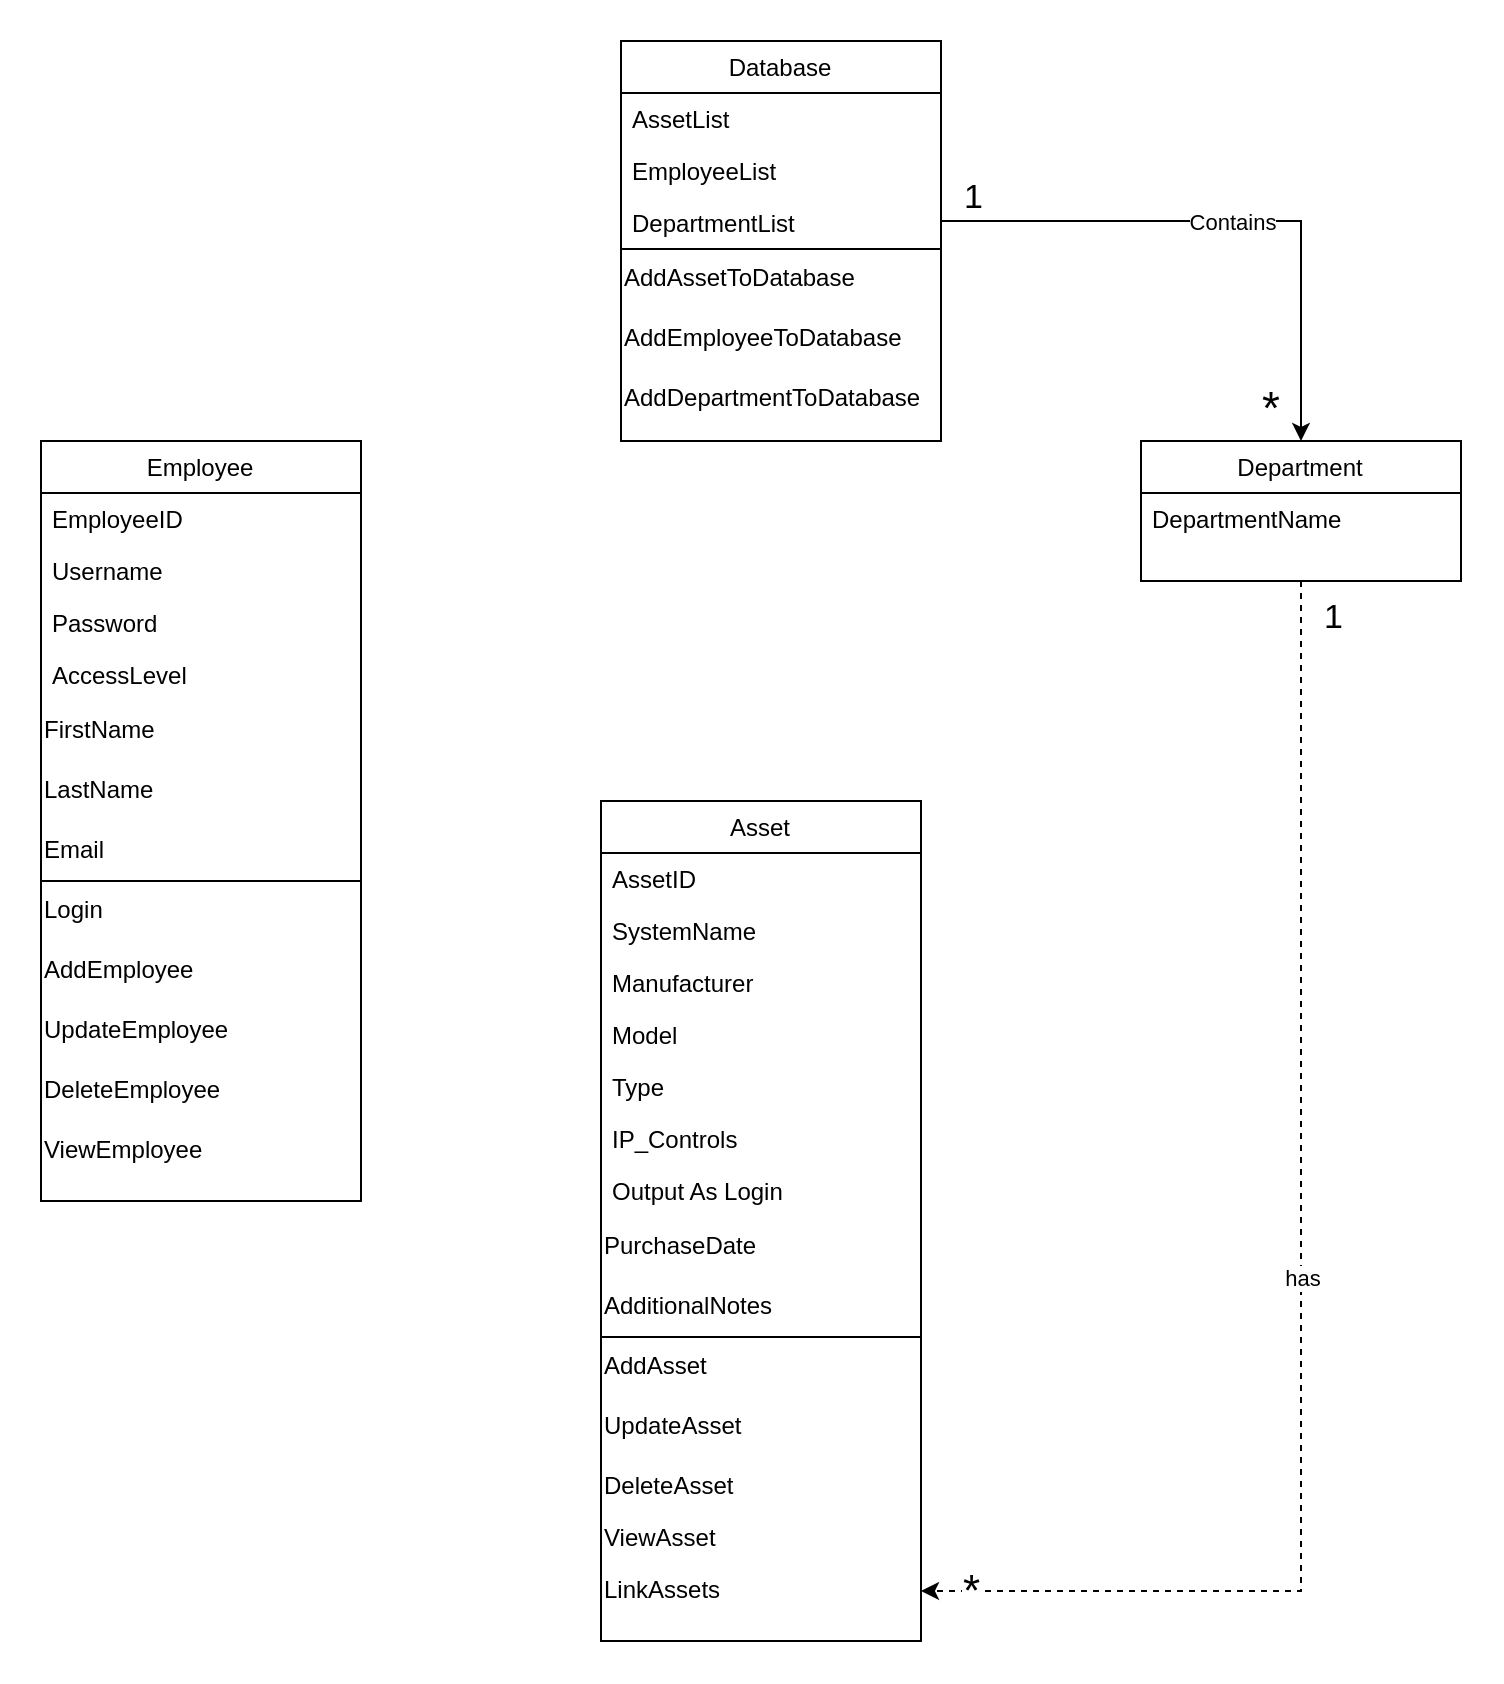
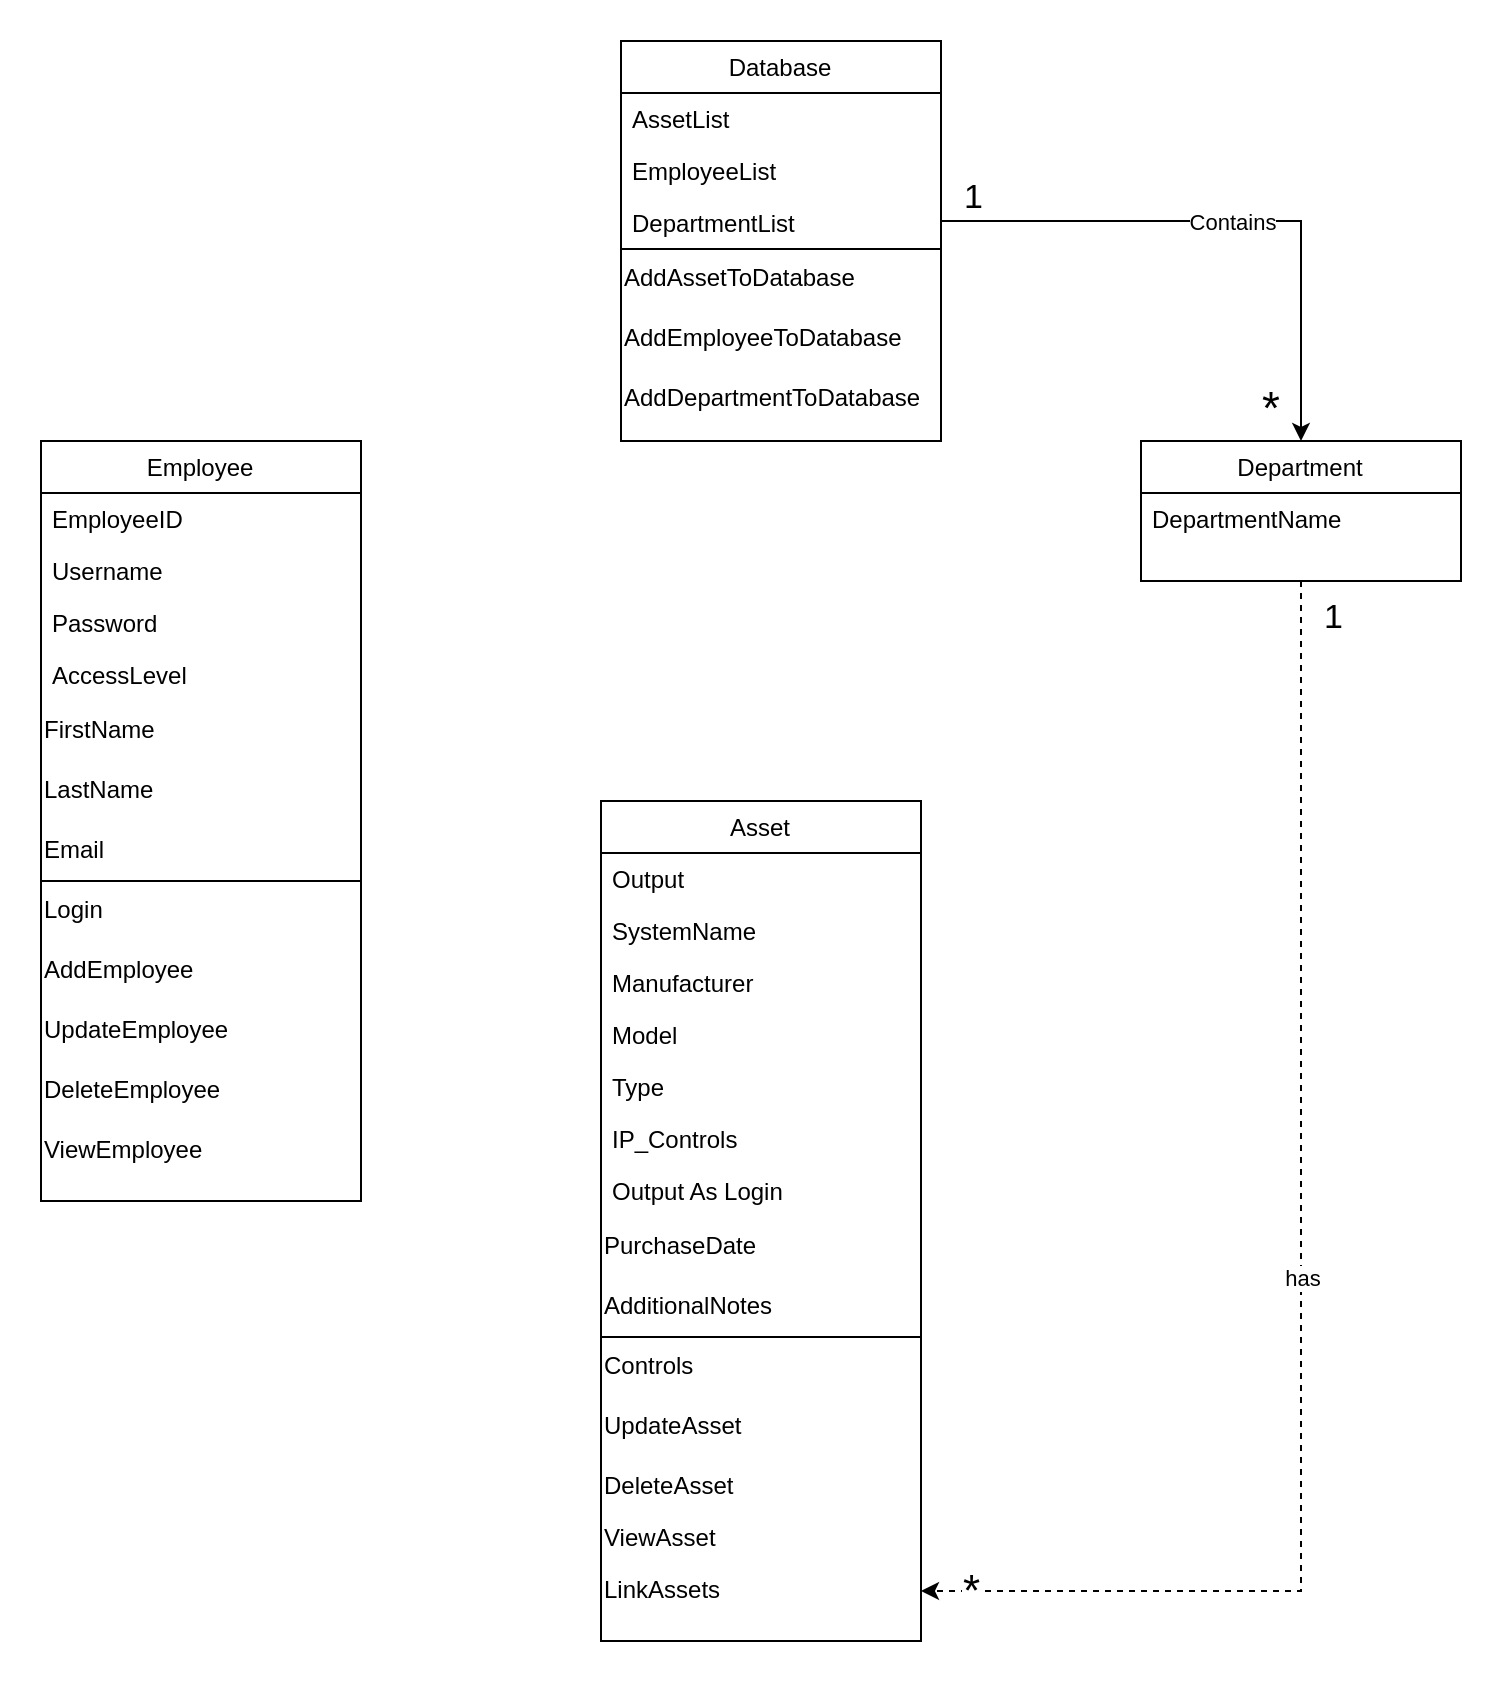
node "AssetID": label "AssetID" -> "Output"
node "AddAsset": label "AddAsset" -> "Controls"
